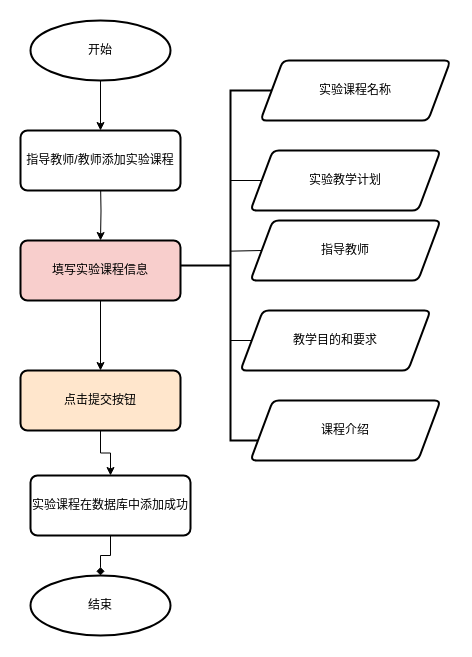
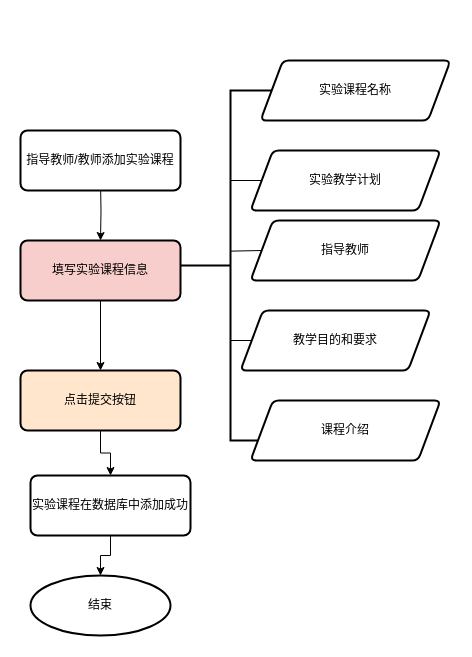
node "开始": removed
edge "开始" -> "指导教师/教师添加实验课程": removed
edge "实验课程在数据库中添加成功" -> "结束": arrowhead diamond -> classic
